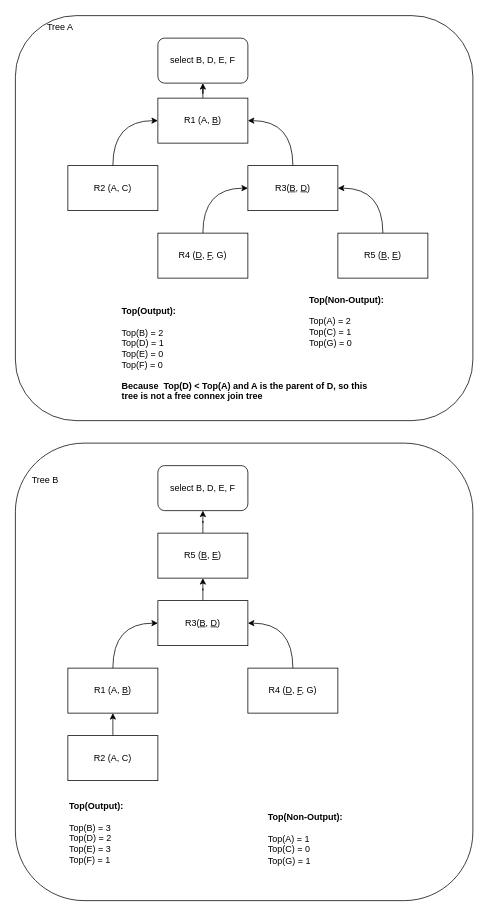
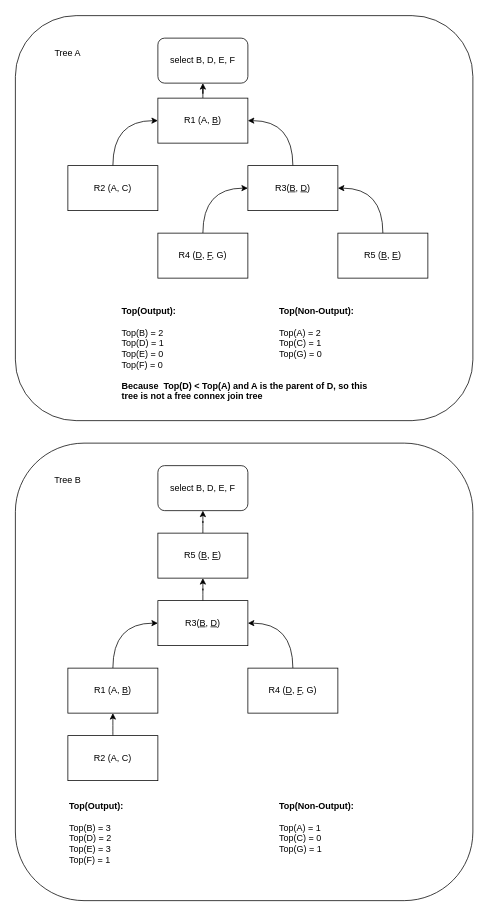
node "Tree A": moved (60, 27) -> (68, 53)
node "Top(Non-Output): Top(A) = 2 Top(C) = 1 Top(G) = 0": moved (357, 327) -> (327, 338)
node "Tree B": moved (45, 480) -> (68, 480)
node "Top(Non-Output): Top(A) = 1 Top(C) = 0 Top(G) = 1": moved (315, 844) -> (327, 833)
